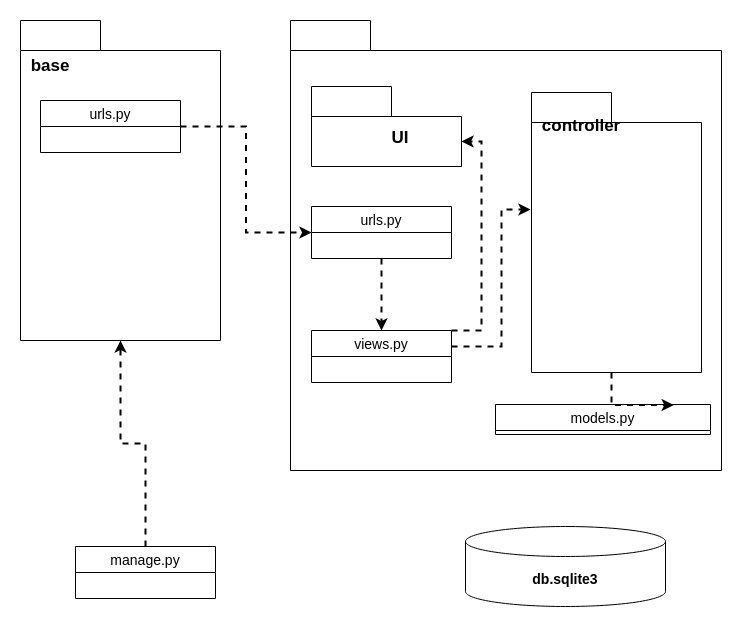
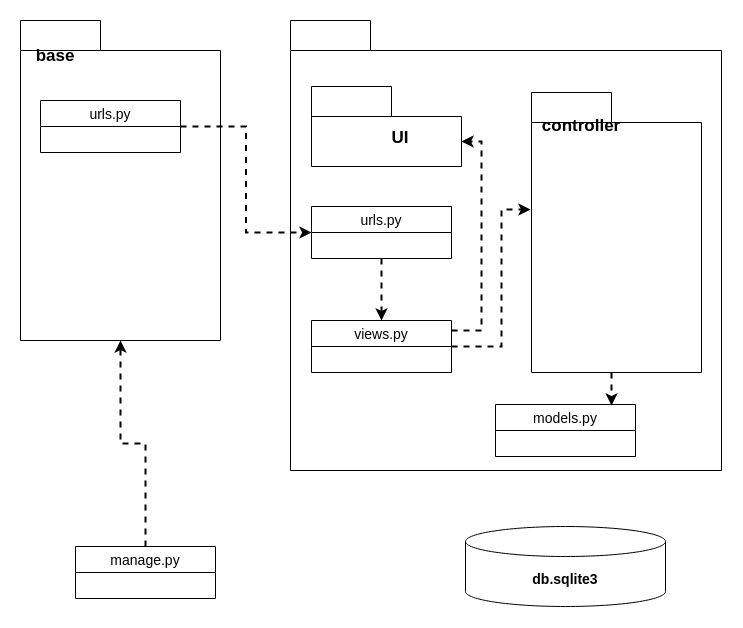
node "base": moved (51, 66) -> (56, 56)
node "views.py": moved (382, 357) -> (382, 347)
node "models.py": size 215x30 -> 140x52
